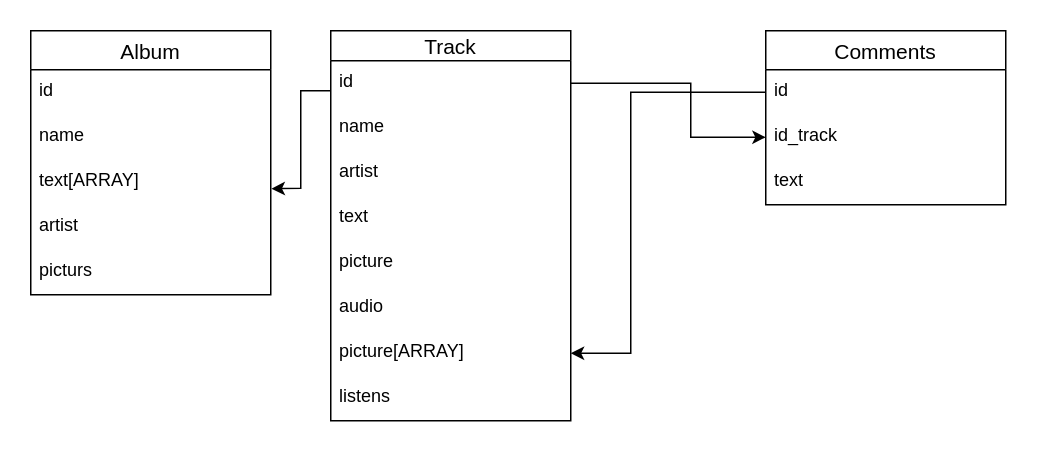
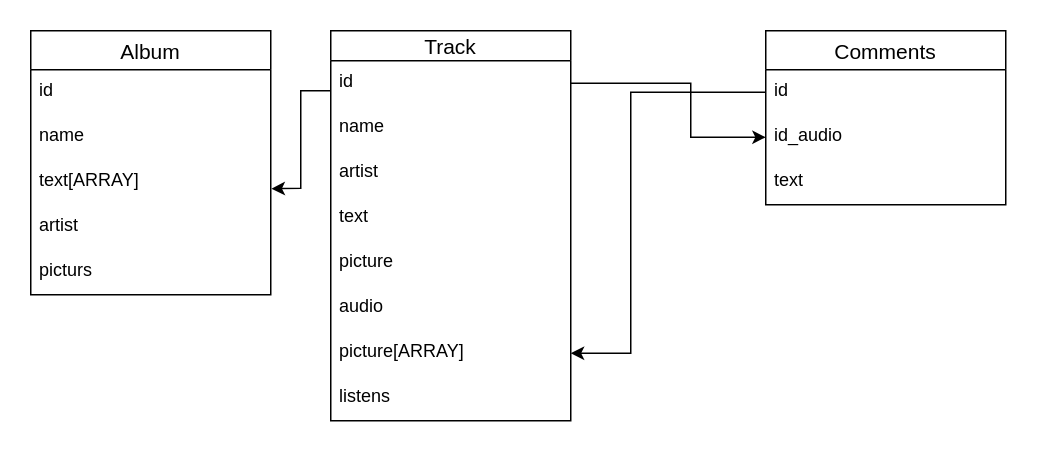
node "id_track": label "id_track" -> "id_audio"
